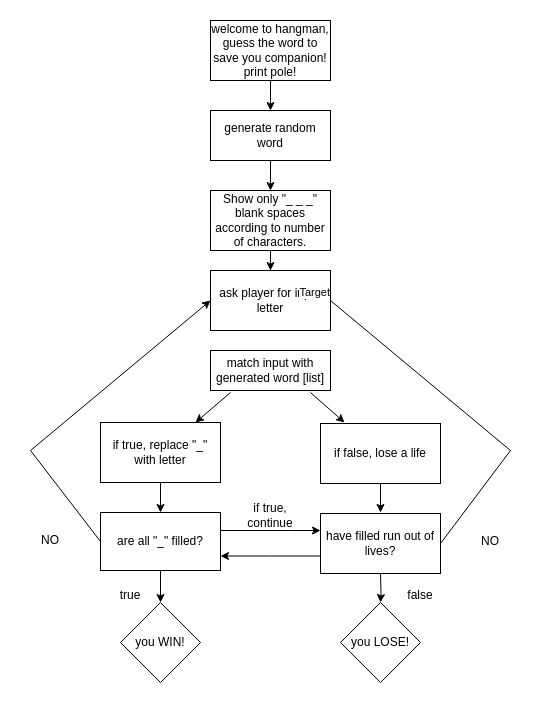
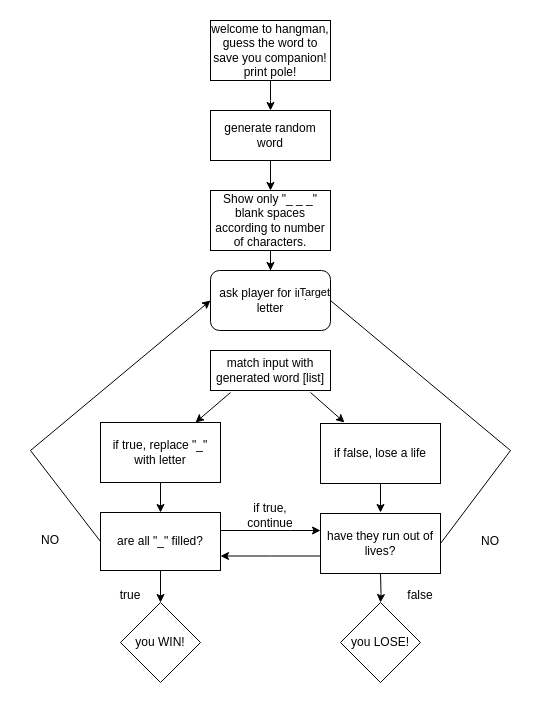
node "ask player for input letter": shape rectangle -> rounded rectangle
node "have filled run out of lives?": label "have filled run out of lives?" -> "have they run out of lives?"
